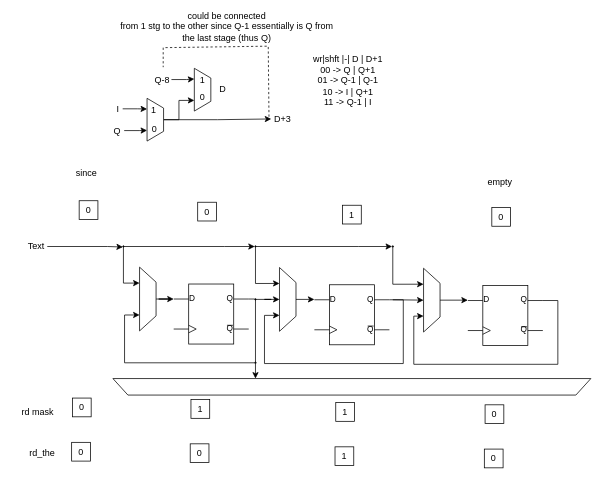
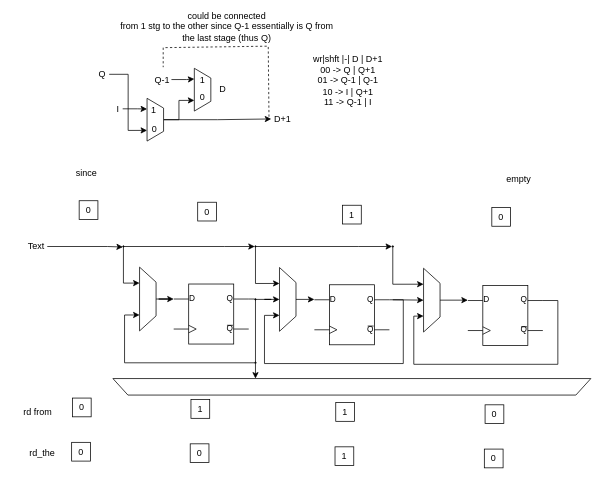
node "Q-8": label "Q-8" -> "Q-1"
node "D+3": label "D+3" -> "D+1"
node "Q": moved (117, 131) -> (102, 74)
node "empty": moved (500, 183) -> (519, 179)
node "rd mask": label "rd mask" -> "rd from"
